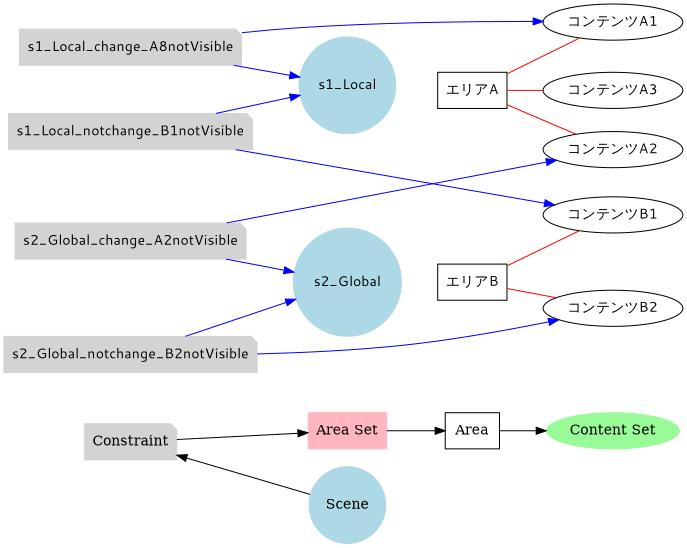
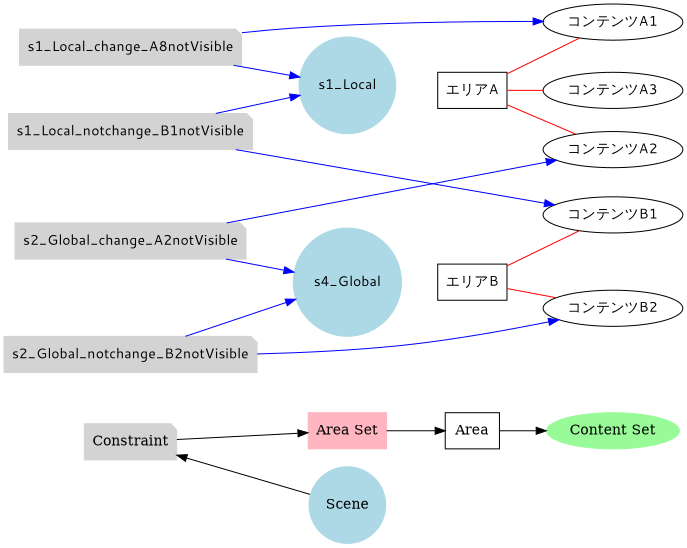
node "s2_Global": label "s2_Global" -> "s4_Global"
